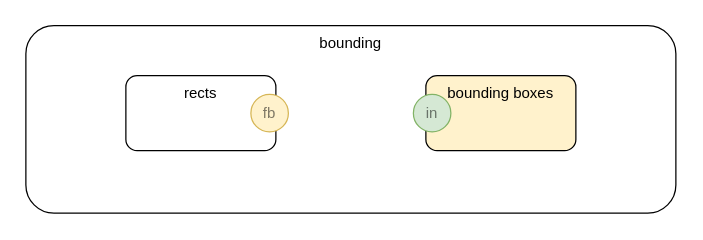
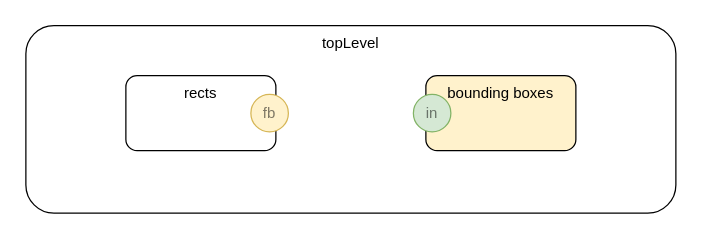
node "bounding": label "bounding" -> "topLevel"
